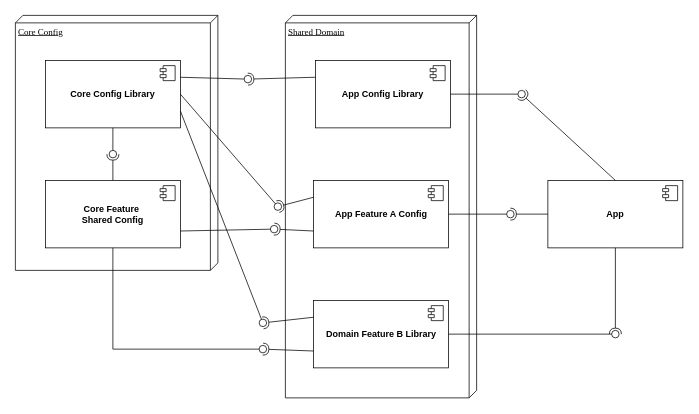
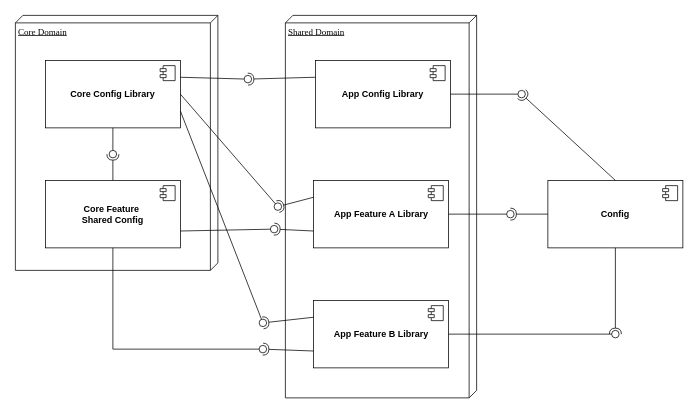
node "Core Config": label "Core Config" -> "Core Domain"
node "App Feature A Config": label "App Feature A Config" -> "App Feature A Library"
node "App": label "App" -> "Config"
node "Domain Feature B Library": label "Domain Feature B Library" -> "App Feature B Library"
